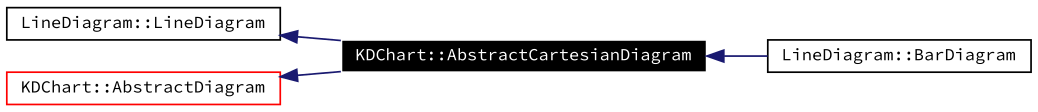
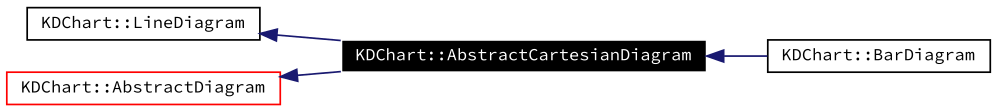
node "LineDiagram::LineDiagram": label "LineDiagram::LineDiagram" -> "KDChart::LineDiagram"
node "LineDiagram::BarDiagram": label "LineDiagram::BarDiagram" -> "KDChart::BarDiagram"
